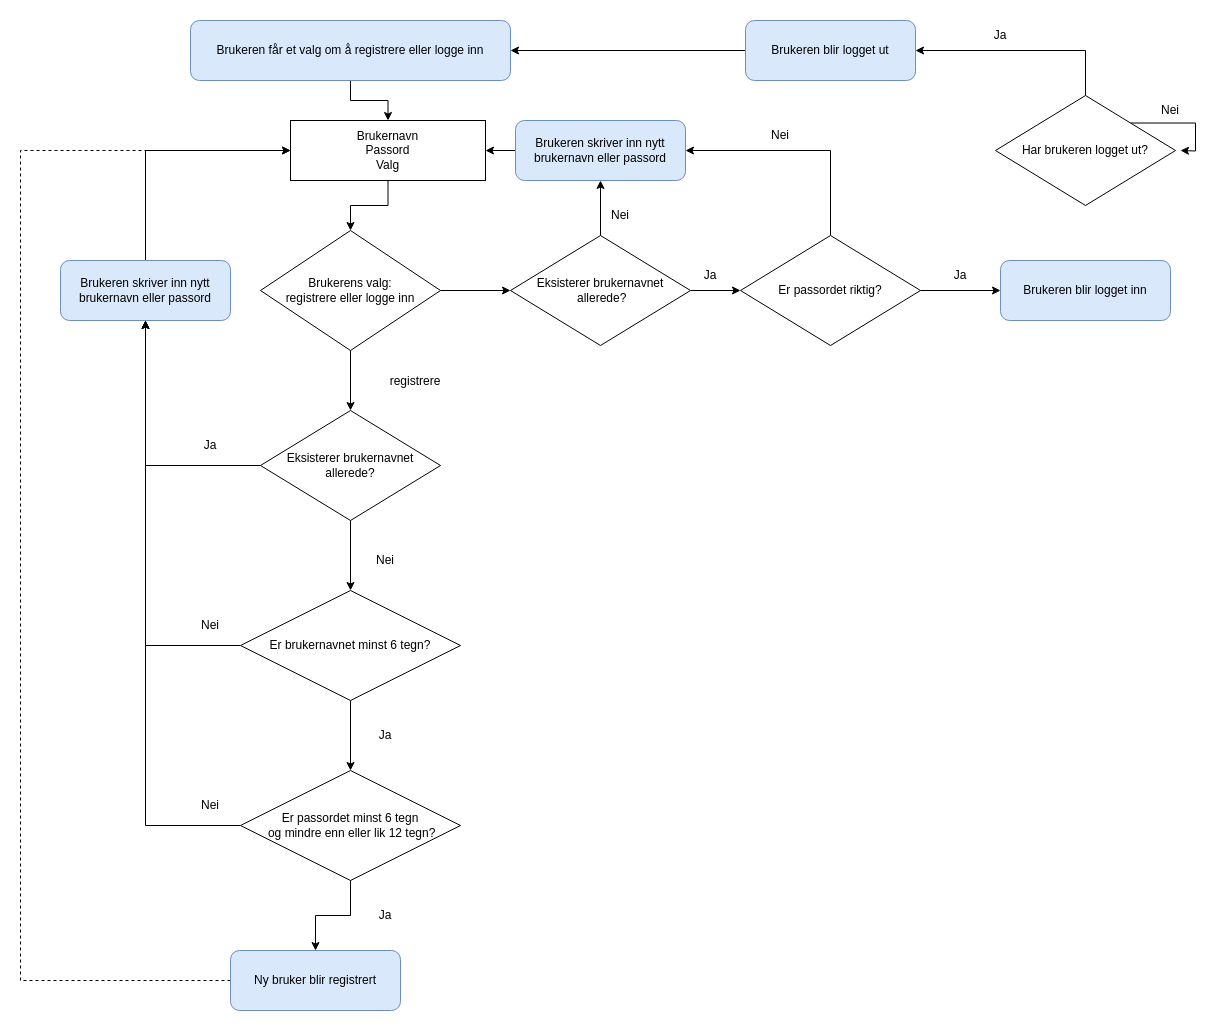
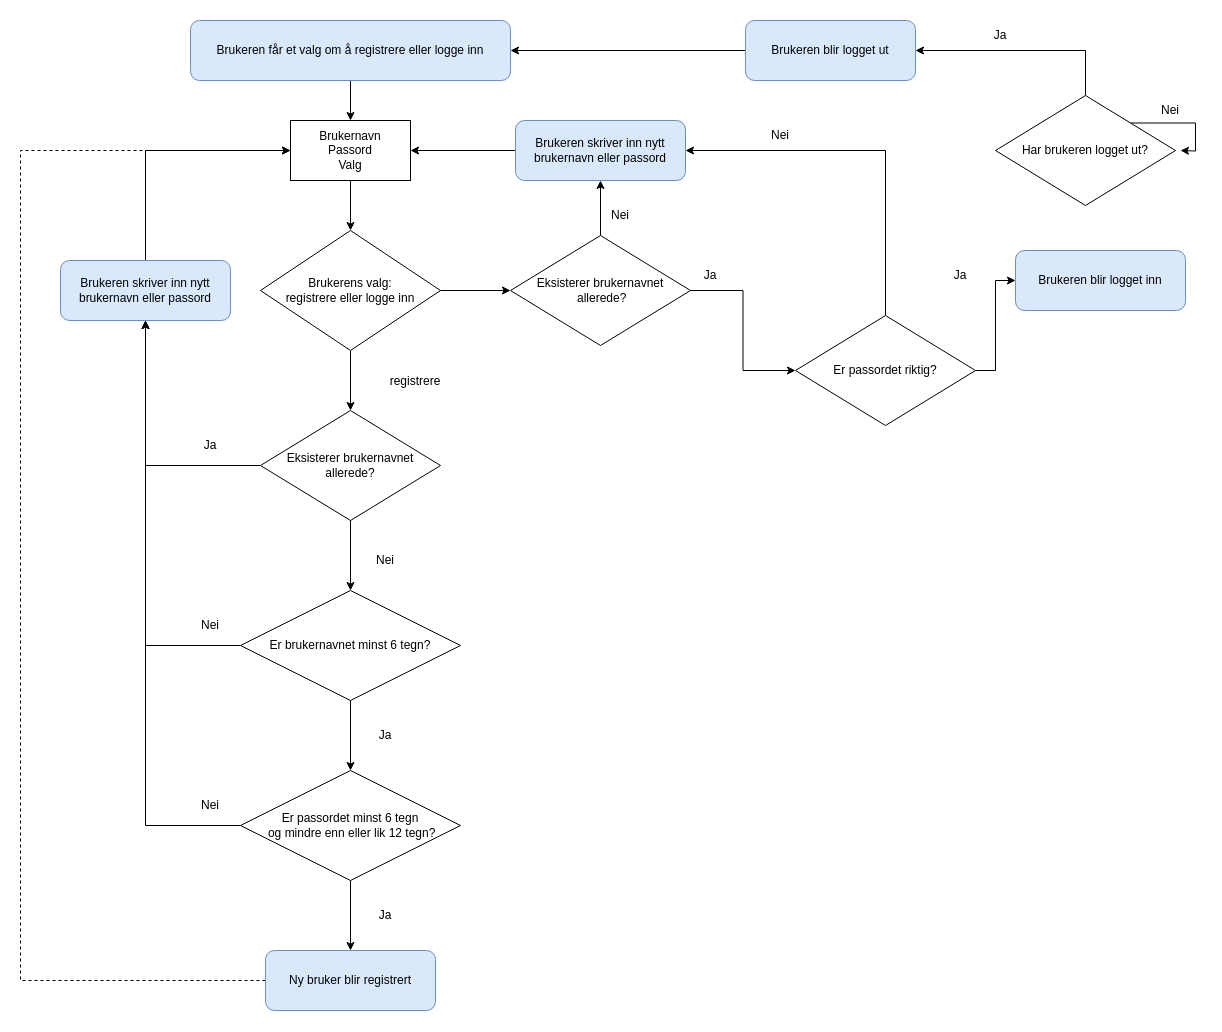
node "Brukernavn Passord Valg": size 195x60 -> 120x60
node "Er passordet riktig?": moved (831, 291) -> (886, 371)
node "Brukeren blir logget inn": moved (1086, 291) -> (1101, 281)
node "Ny bruker blir registrert": moved (316, 981) -> (351, 981)
